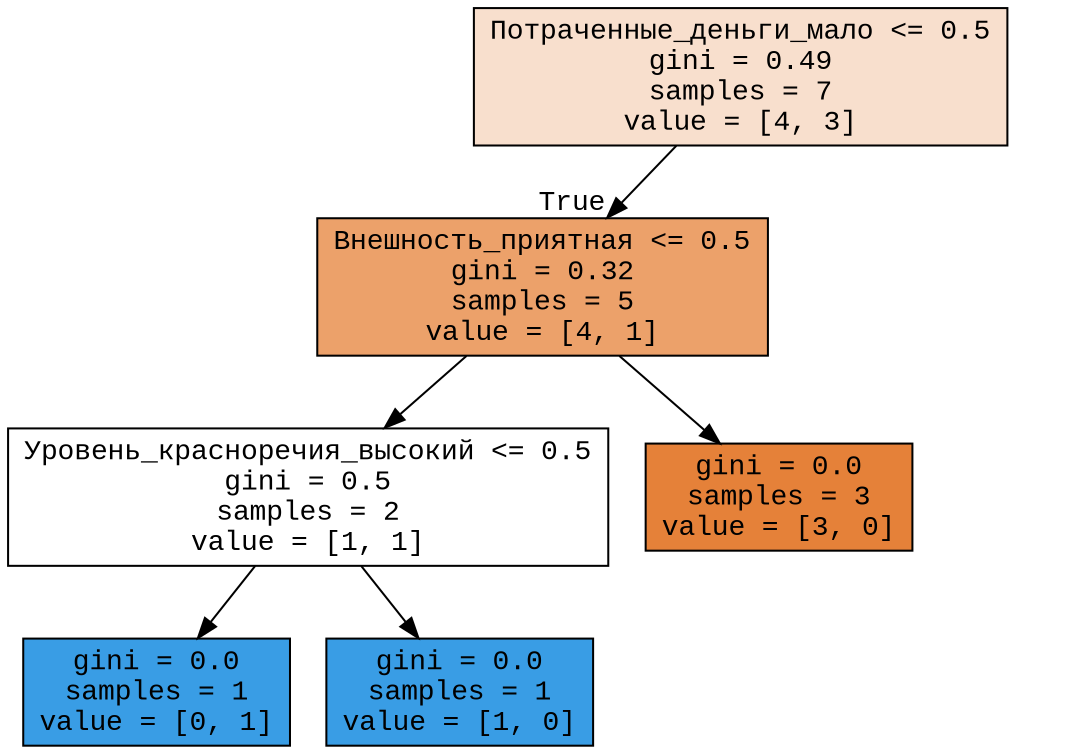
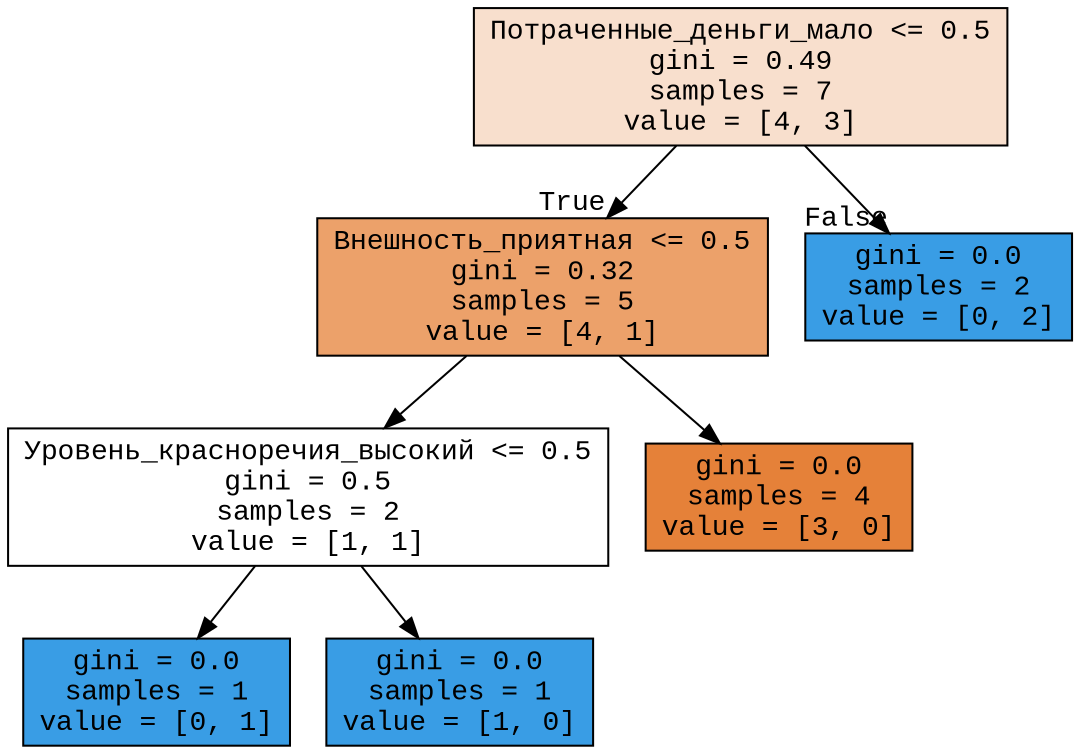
node "gini = 0.0 samples = 2 value = [0, 2]": added
node "gini = 0.0 samples = 3 value = [3, 0]": label "gini = 0.0 samples = 3 value = [3, 0]" -> "gini = 0.0 samples = 4 value = [3, 0]"
